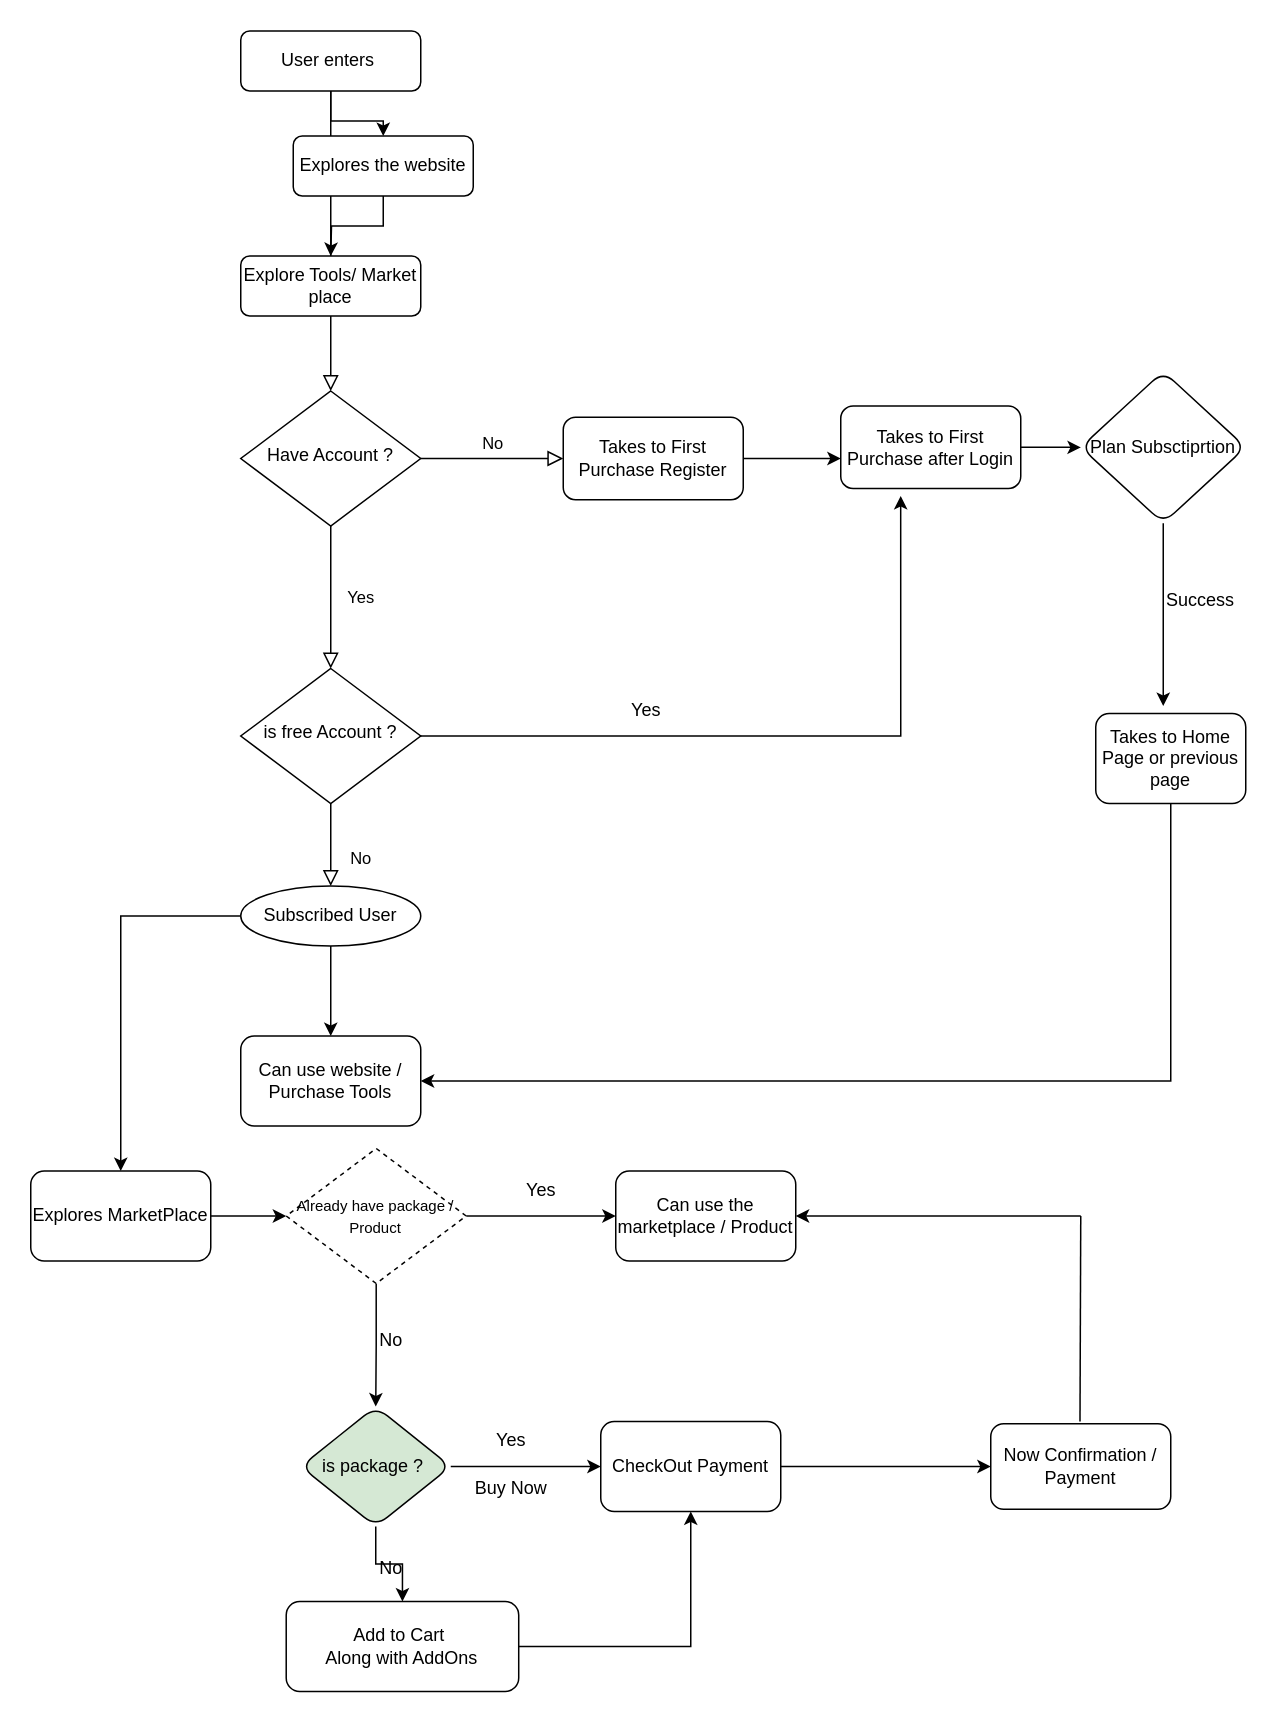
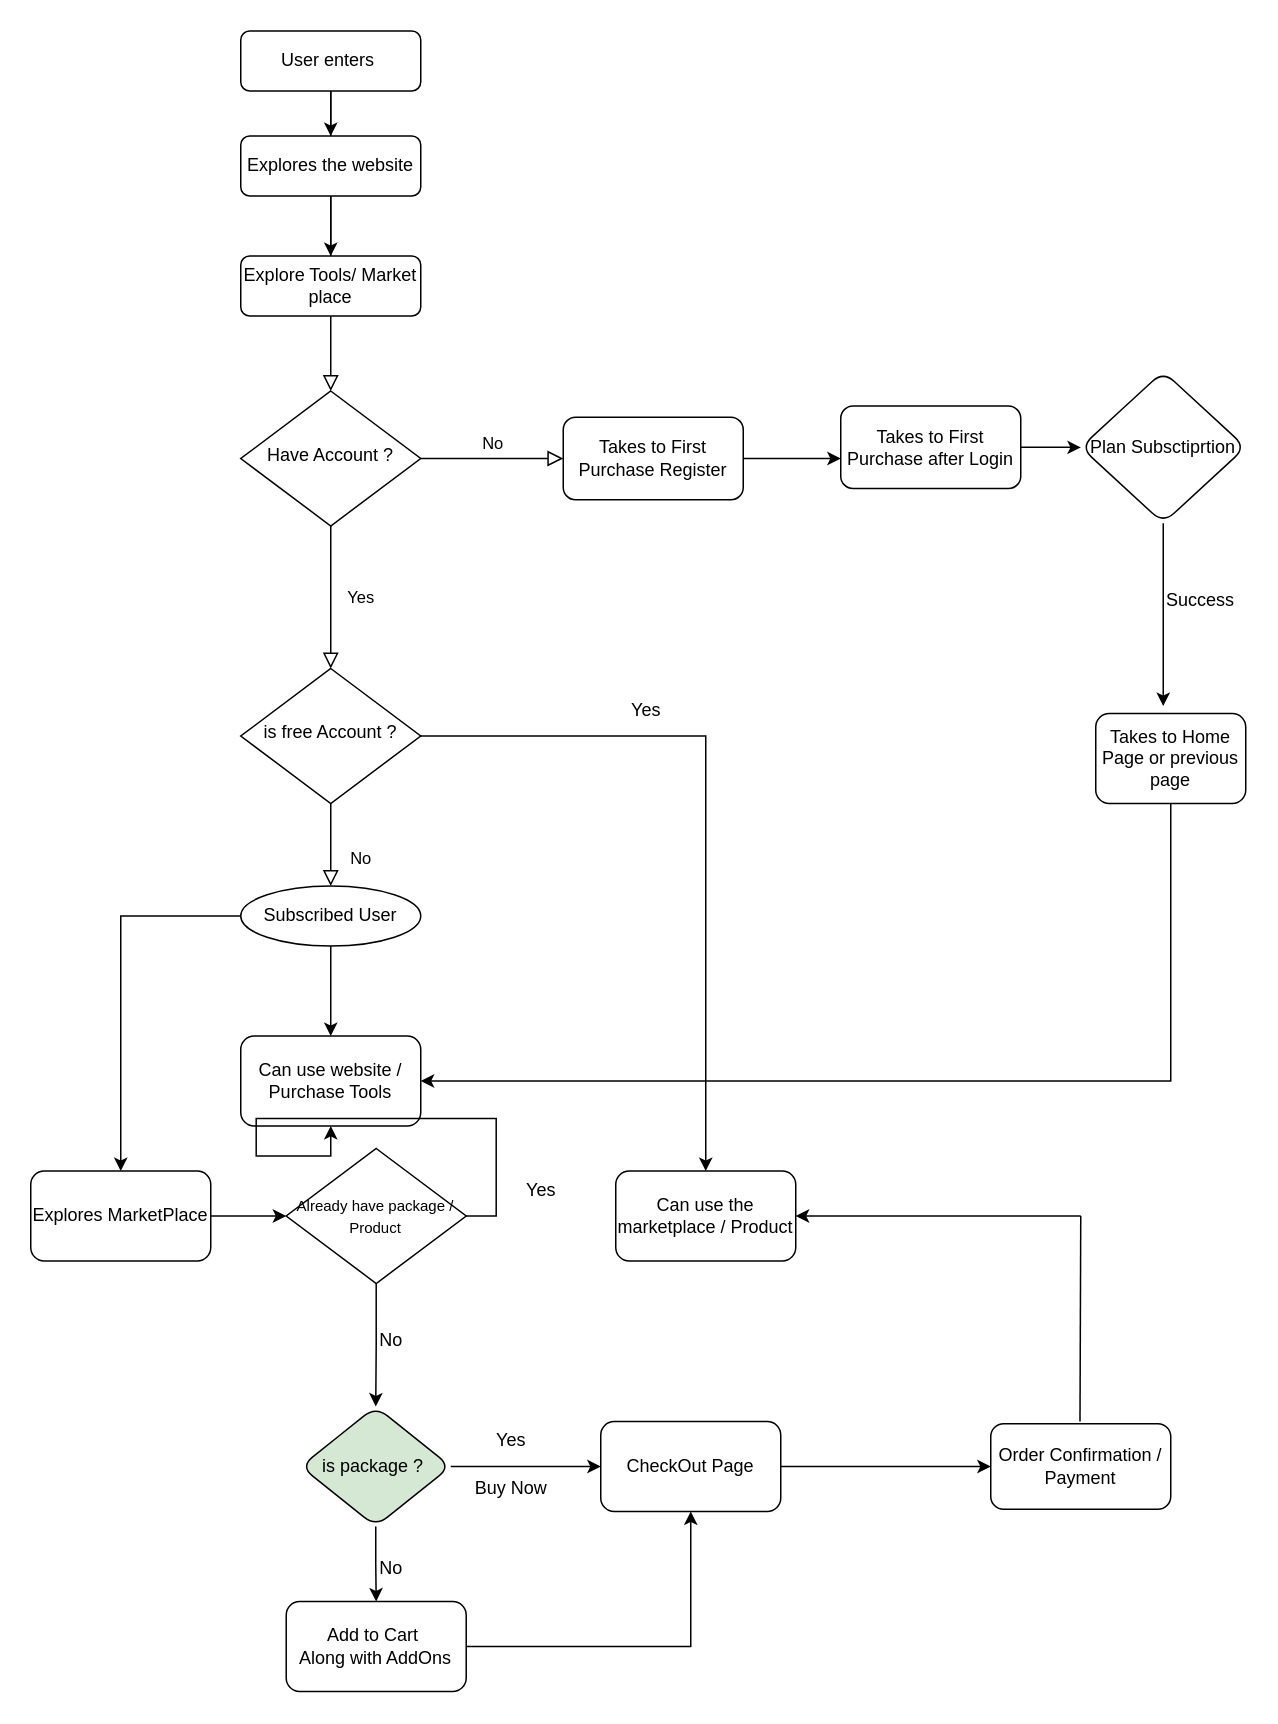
node "Explores the website": moved (383, 166) -> (331, 166)
edge "is free Account ?" -> "Takes to First Purchase after Login": now "is free Account ?" -> "Can use the marketplace / Product"
node "Already have package / Product": style dashed -> solid
edge "Already have package / Product" -> "Can use the marketplace / Product": now "Already have package / Product" -> "Can use website / Purchase Tools"
node "CheckOut Payment": label "CheckOut Payment" -> "CheckOut Page"
node "Now Confirmation / Payment": label "Now Confirmation / Payment" -> "Order Confirmation / Payment"
node "Add to Cart Along with AddOns": size 233x90 -> 180x90
